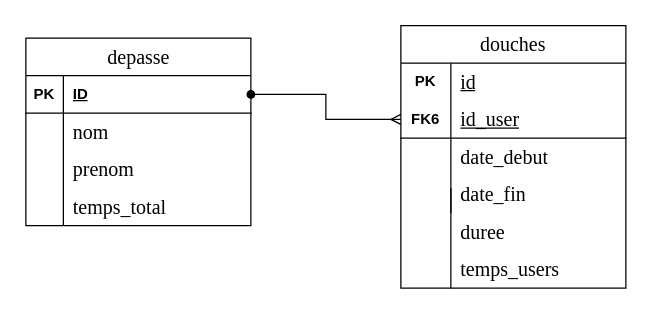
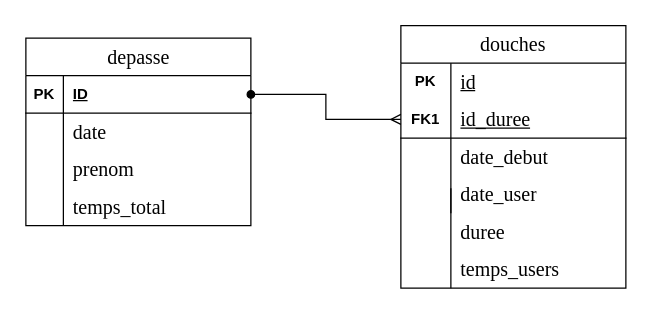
node "FK6": label "FK6" -> "FK1"
node "id_user": label "id_user" -> "id_duree"
node "nom": label "nom" -> "date"
node "date_fin": label "date_fin" -> "date_user"
